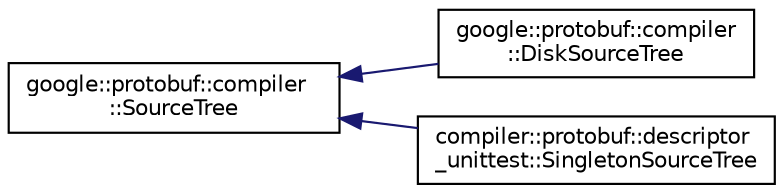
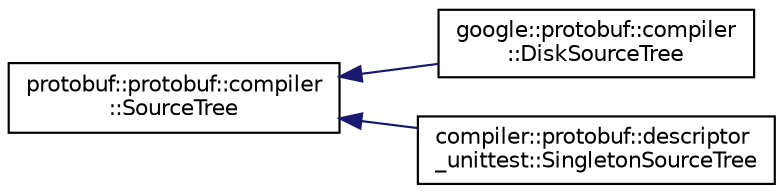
node "google::protobuf::compiler ::SourceTree": label "google::protobuf::compiler ::SourceTree" -> "protobuf::protobuf::compiler ::SourceTree"
